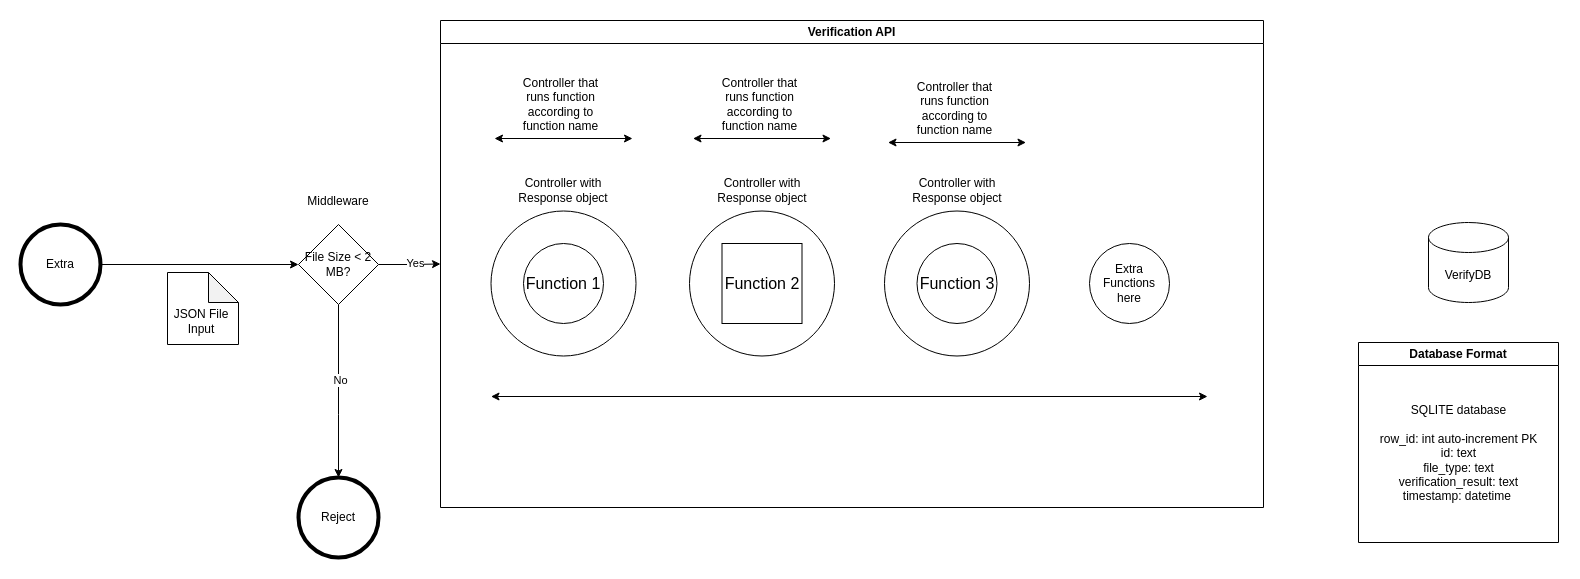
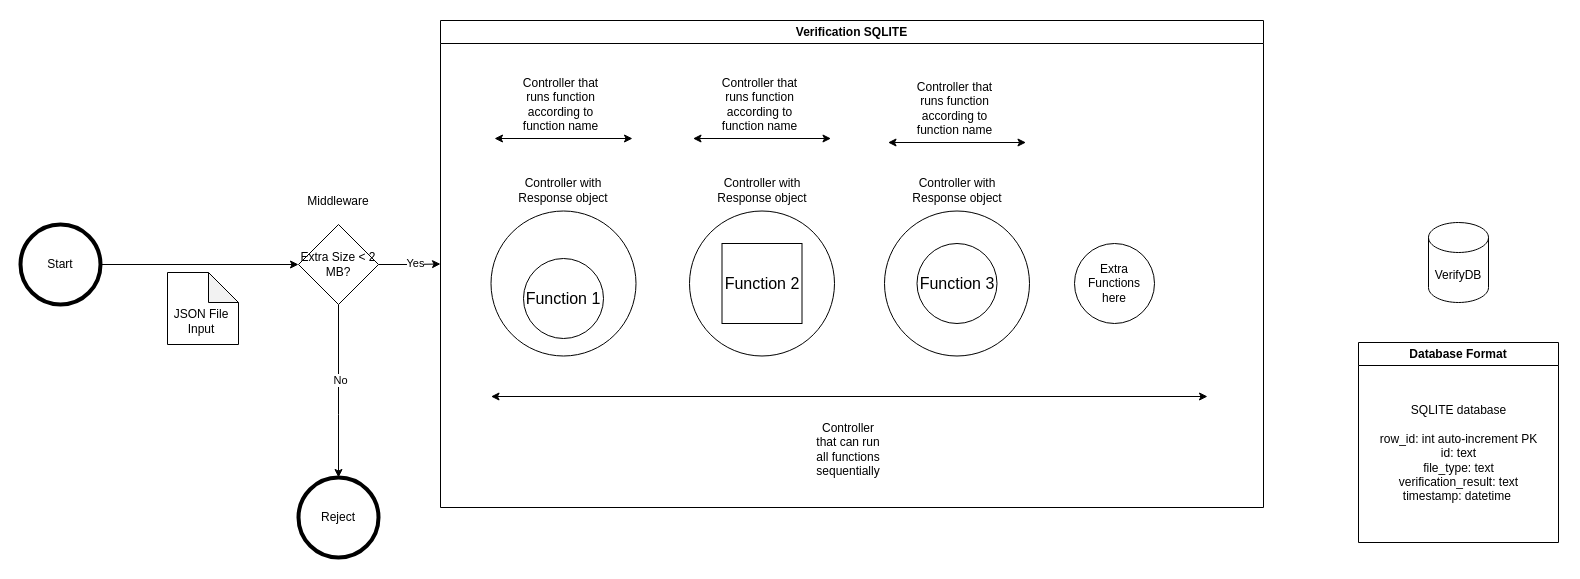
node "Verification API": label "Verification API" -> "Verification SQLITE"
node "VerifyDB": size 80x80 -> 60x80
node "Extra": label "Extra" -> "Start"
node "File Size < 2 MB?": label "File Size < 2 MB?" -> "Extra Size < 2 MB?"
node "Function 1": moved (564, 284) -> (564, 299)
node "Extra Functions here": moved (1130, 284) -> (1115, 284)
node "Controller that can run all functions sequentially": added
